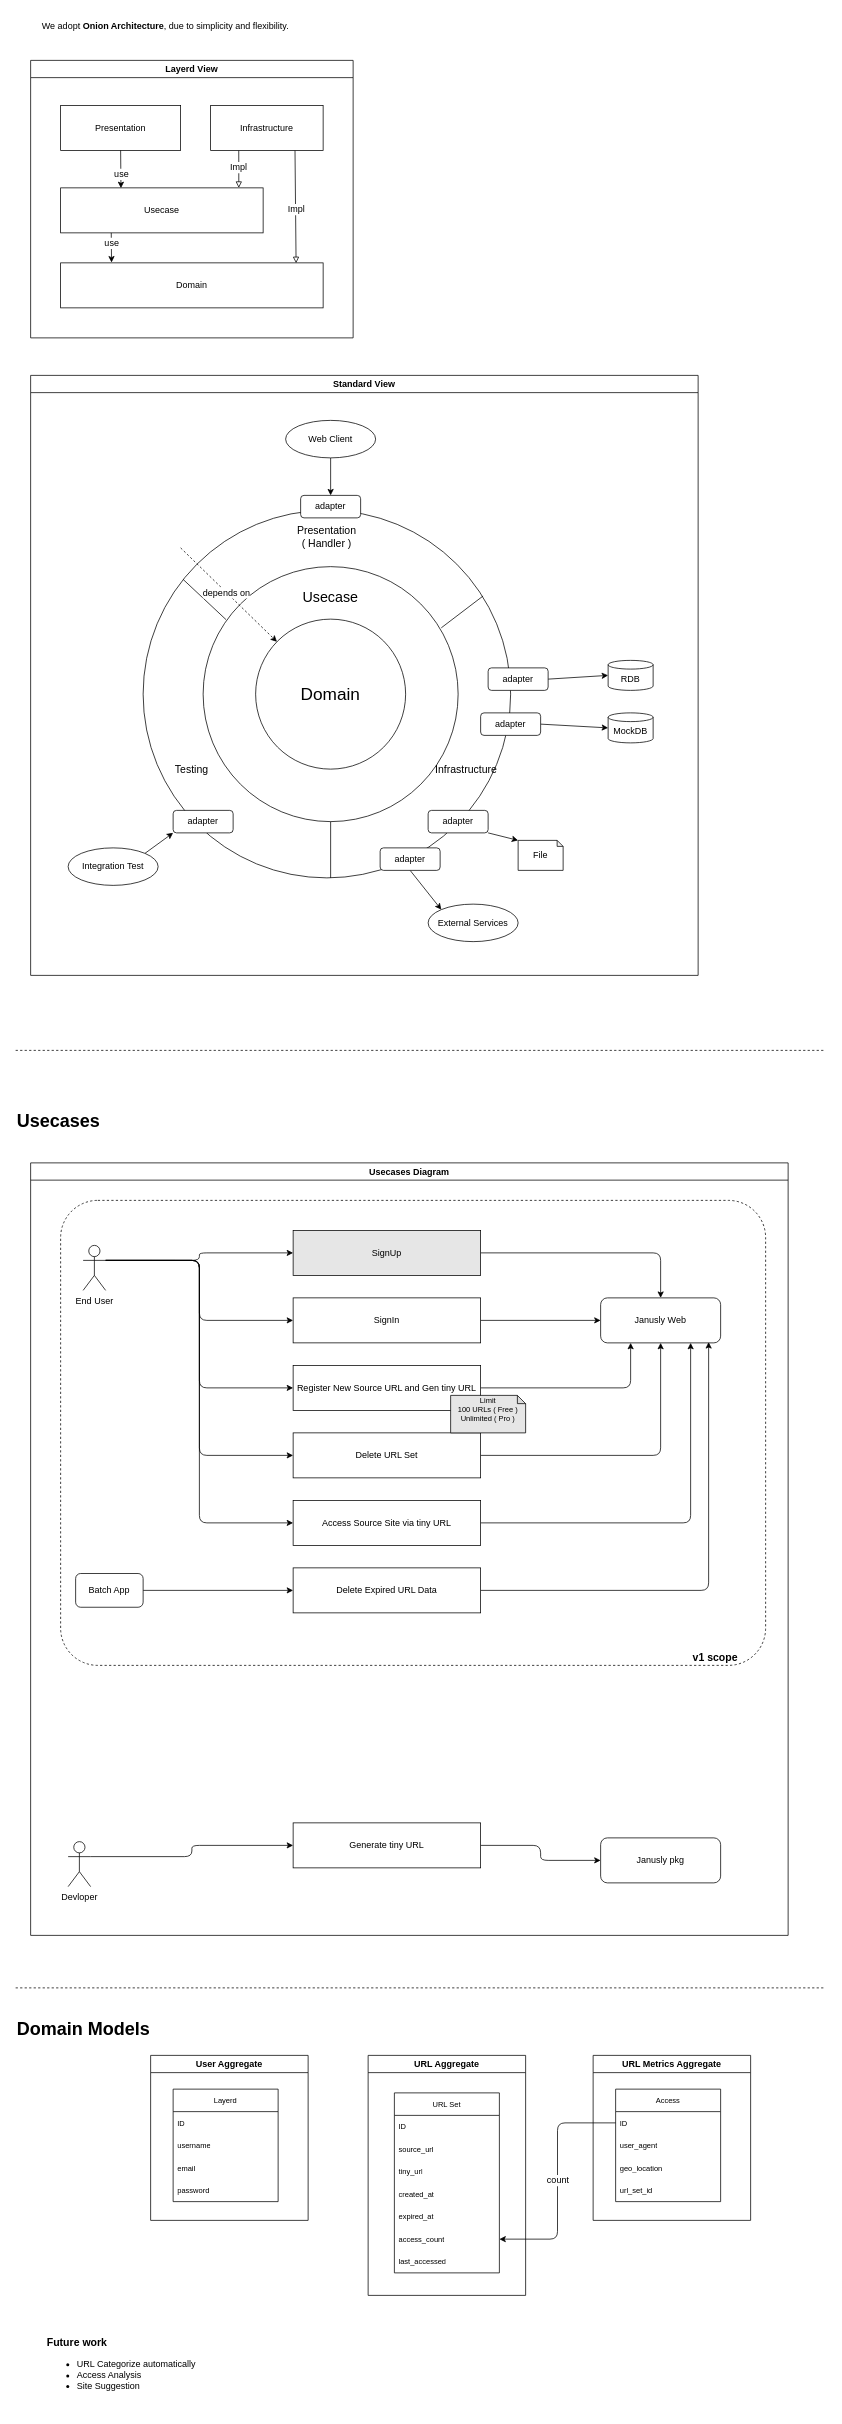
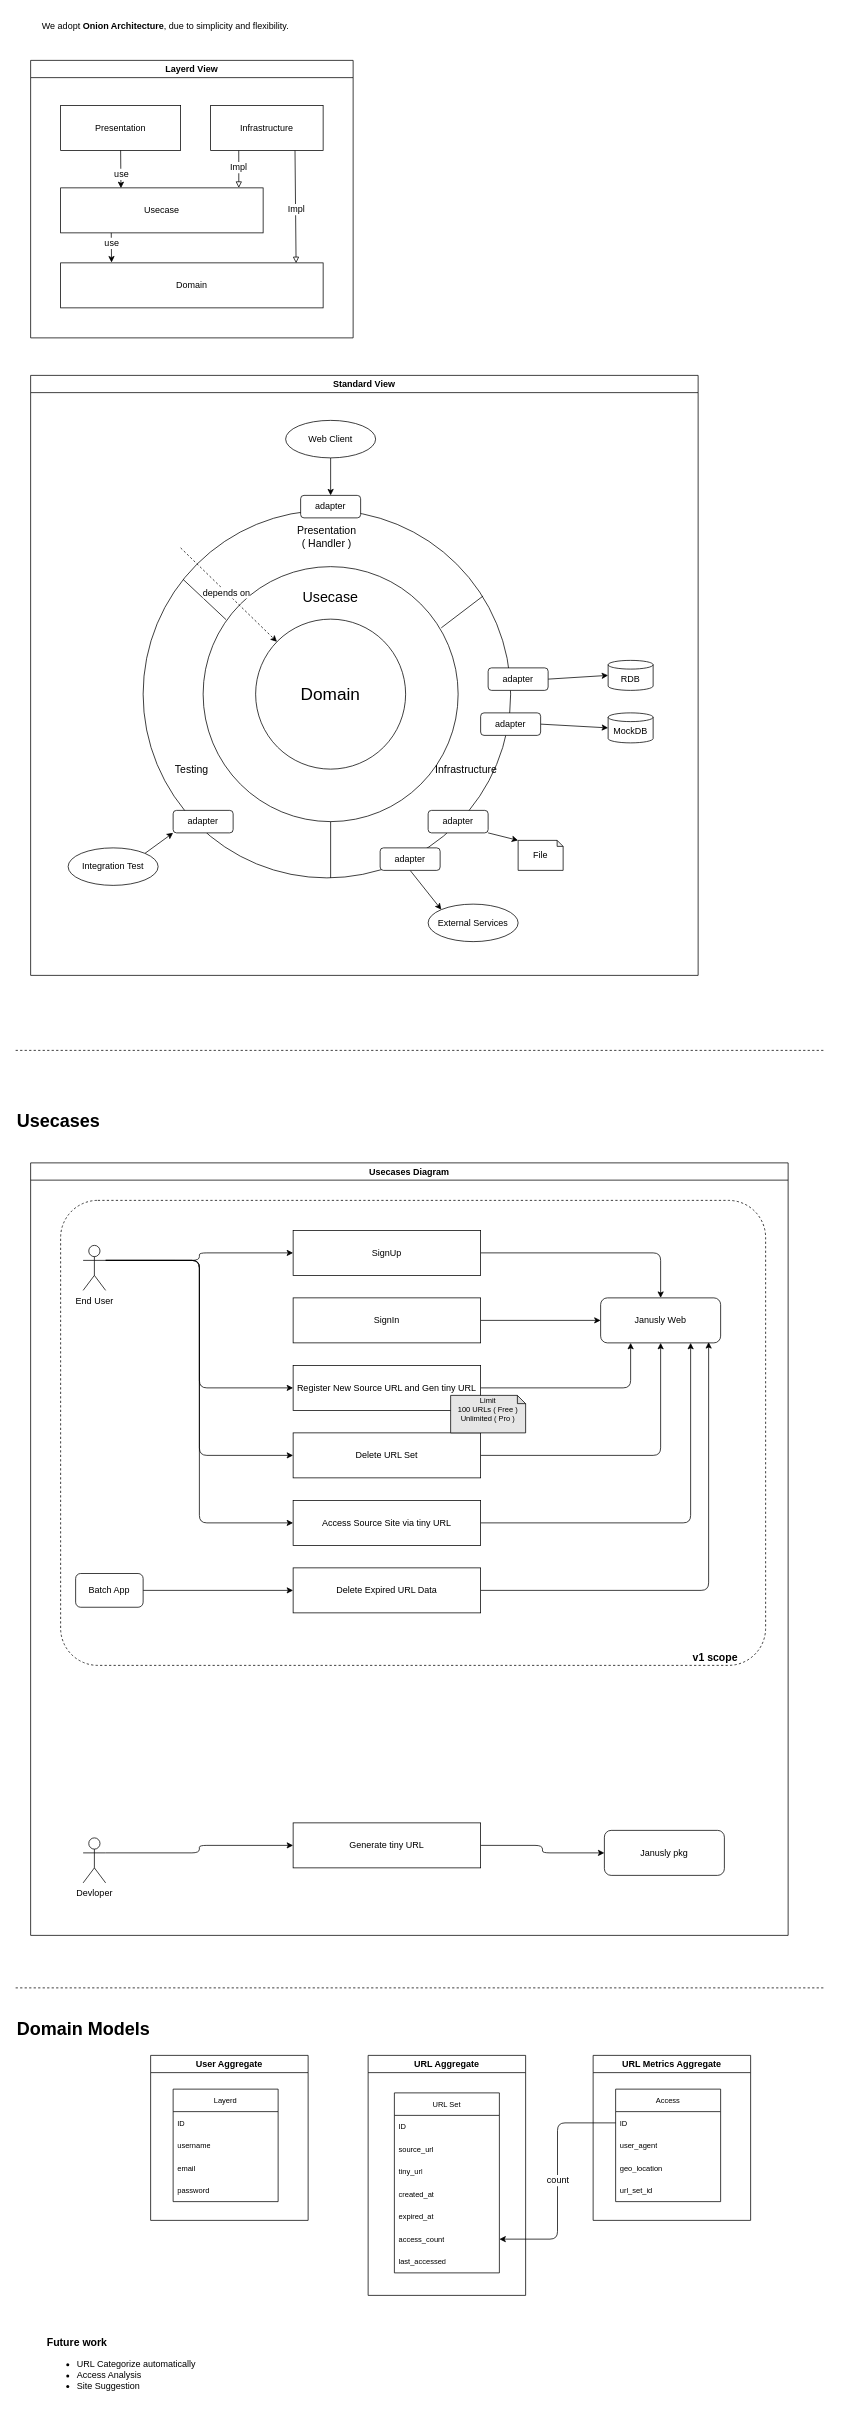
node "SignUp": fillcolor #e6e6e6 -> #ffffff
edge "End User" -> "SignIn": removed
node "Janusly pkg": moved (660, 1860) -> (664, 1853)
node "Devloper": moved (79, 1864) -> (94, 1860)
